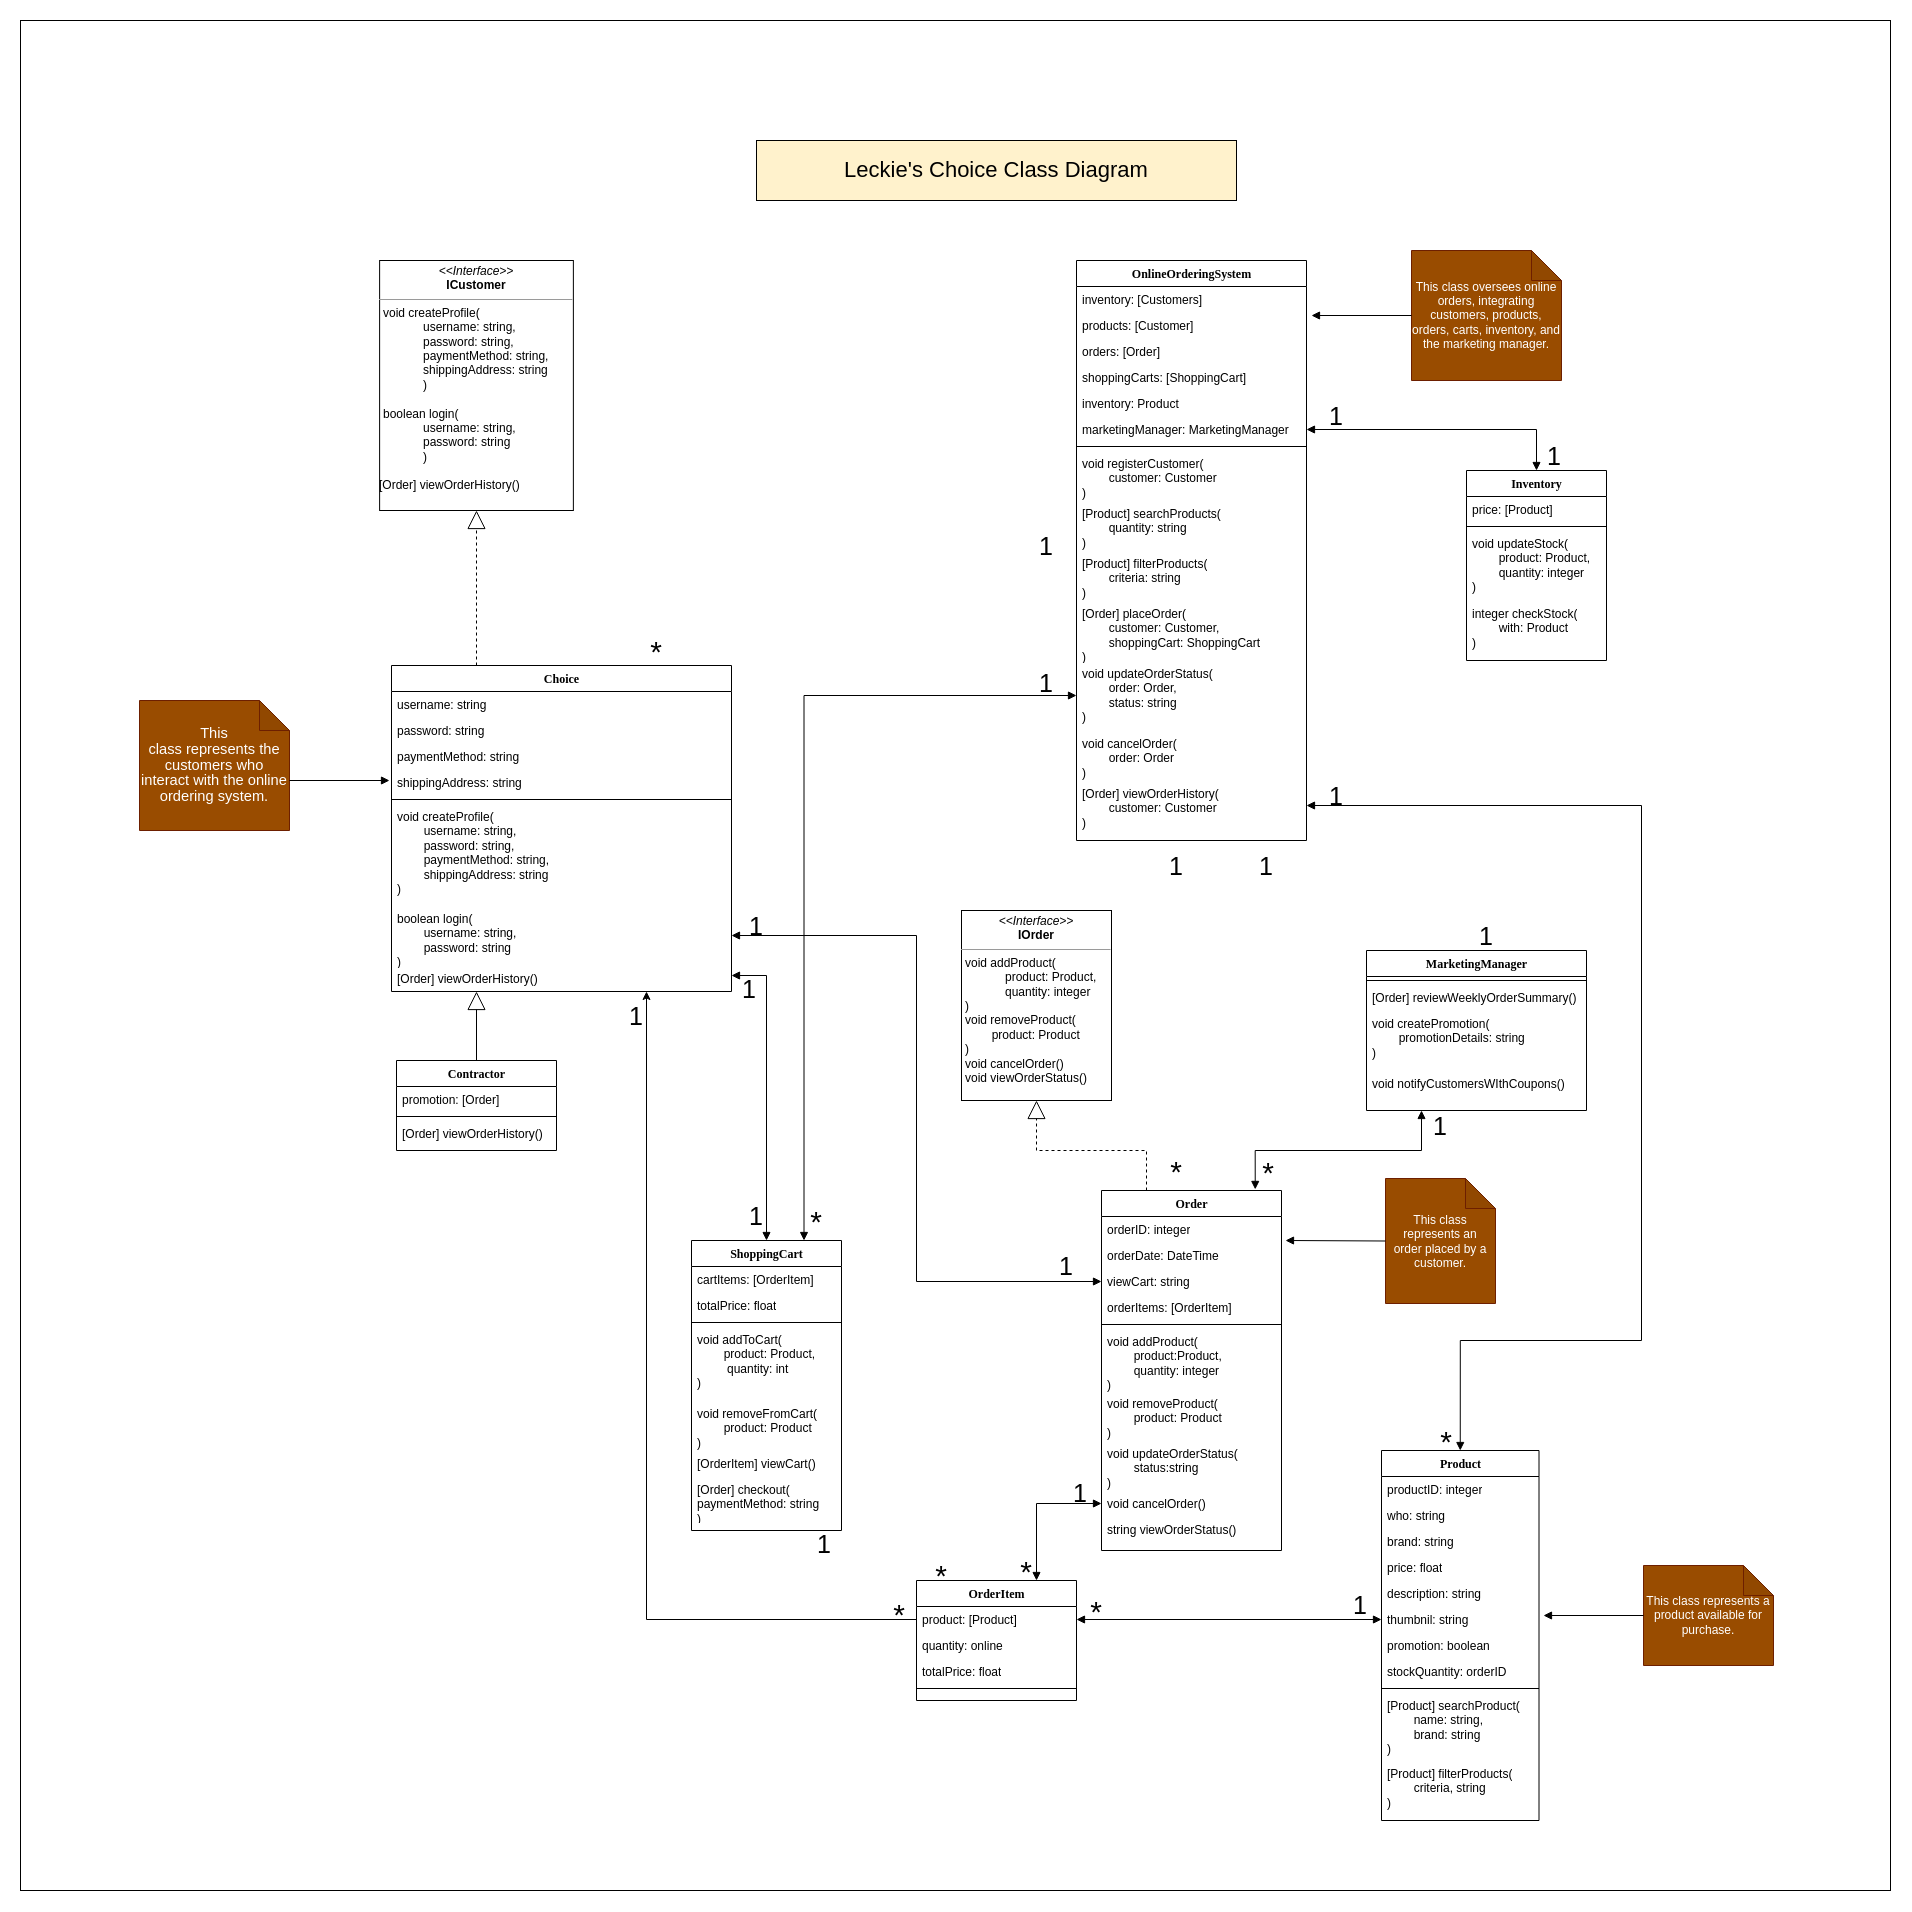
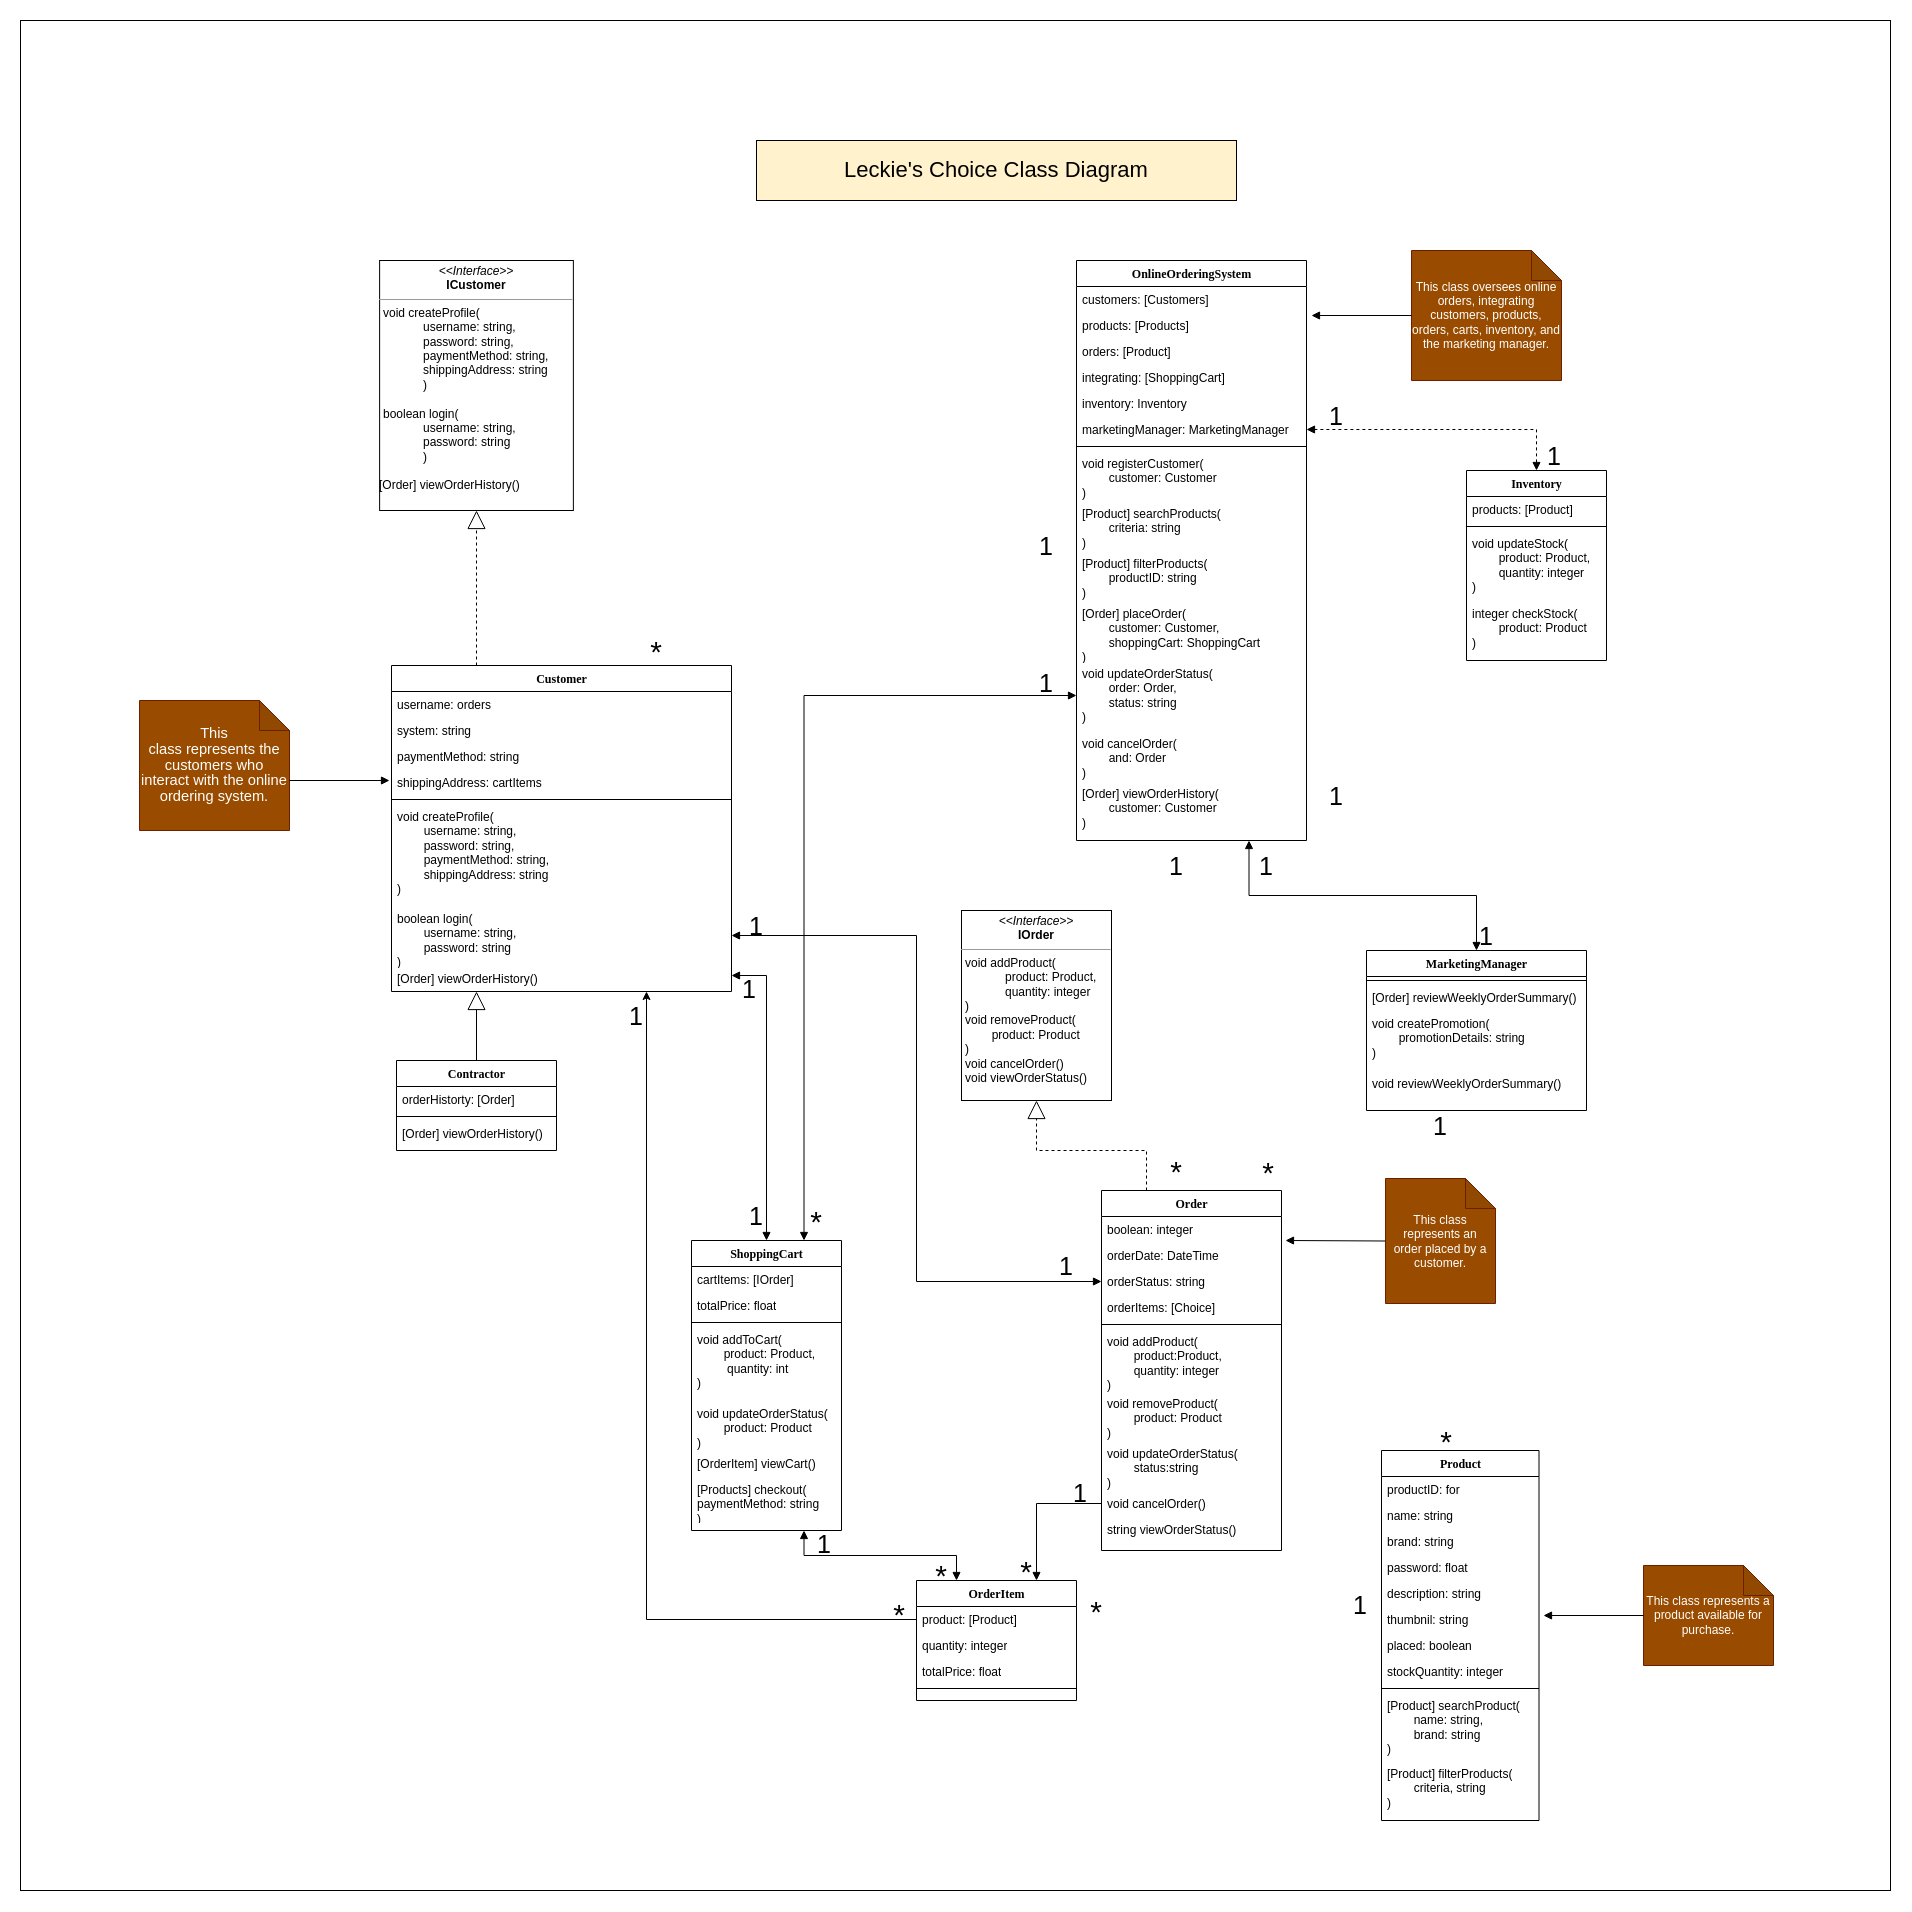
node "inventory: [Customers]": label "inventory: [Customers]" -> "customers: [Customers]"
node "products: [Customer]": label "products: [Customer]" -> "products: [Products]"
node "orders: [Order]": label "orders: [Order]" -> "orders: [Product]"
node "shoppingCarts: [ShoppingCart]": label "shoppingCarts: [ShoppingCart]" -> "integrating: [ShoppingCart]"
node "inventory: Product": label "inventory: Product" -> "inventory: Inventory"
edge "marketingManager: MarketingManager" -- "Inventory": style solid -> dashed
node "price: [Product]": label "price: [Product]" -> "products: [Product]"
node "[Product] searchProducts( quantity: string )": label "[Product] searchProducts( quantity: string )" -> "[Product] searchProducts( criteria: string )"
node "[Product] filterProducts( criteria: string )": label "[Product] filterProducts( criteria: string )" -> "[Product] filterProducts( productID: string )"
node "integer checkStock( with: Product )": label "integer checkStock( with: Product )" -> "integer checkStock( product: Product )"
node "Choice": label "Choice" -> "Customer"
node "username: string": label "username: string" -> "username: orders"
node "password: string": label "password: string" -> "system: string"
node "void cancelOrder( order: Order )": label "void cancelOrder( order: Order )" -> "void cancelOrder( and: Order )"
node "shippingAddress: string": label "shippingAddress: string" -> "shippingAddress: cartItems"
edge "OnlineOrderingSystem" -- "MarketingManager": added
edge "[Order] viewOrderHistory( customer: Customer )" -- "Product": removed
node "void notifyCustomersWIthCoupons()": label "void notifyCustomersWIthCoupons()" -> "void reviewWeeklyOrderSummary()"
node "promotion: [Order]": label "promotion: [Order]" -> "orderHistorty: [Order]"
edge "MarketingManager" -- "Order": removed
node "orderID: integer": label "orderID: integer" -> "boolean: integer"
node "viewCart: string": label "viewCart: string" -> "orderStatus: string"
node "cartItems: [OrderItem]": label "cartItems: [OrderItem]" -> "cartItems: [IOrder]"
node "orderItems: [OrderItem]": label "orderItems: [OrderItem]" -> "orderItems: [Choice]"
node "void removeFromCart( product: Product )": label "void removeFromCart( product: Product )" -> "void updateOrderStatus( product: Product )"
node "productID: integer": label "productID: integer" -> "productID: for"
edge "void cancelOrder()" -- "OrderItem": arrowhead block -> none
node "[Order] checkout( paymentMethod: string )": label "[Order] checkout( paymentMethod: string )" -> "[Products] checkout( paymentMethod: string )"
node "who: string": label "who: string" -> "name: string"
edge "ShoppingCart" -- "OrderItem": added
node "price: float": label "price: float" -> "password: float"
edge "product: [Product]" -- "thumbnil: string": removed
node "quantity: online": label "quantity: online" -> "quantity: integer"
node "promotion: boolean": label "promotion: boolean" -> "placed: boolean"
node "stockQuantity: orderID": label "stockQuantity: orderID" -> "stockQuantity: integer"
